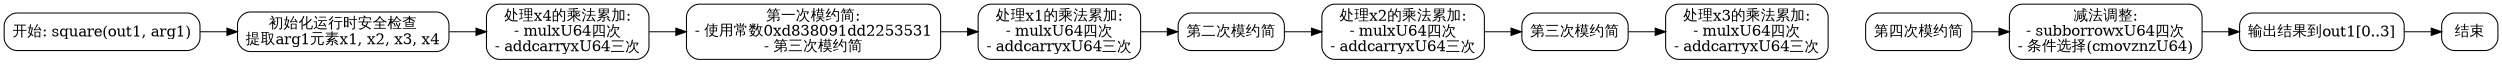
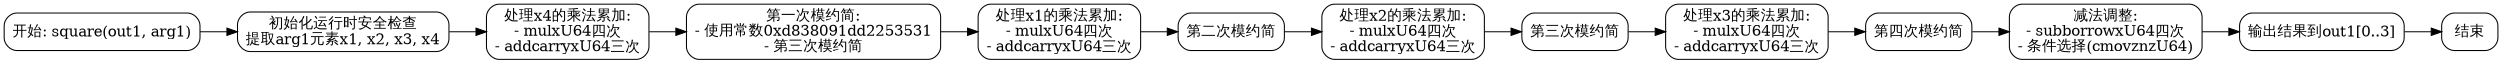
edge "处理x3的乘法累加: - mulxU64四次 - addcarryxU64三次" -> "第四次模约简": added
